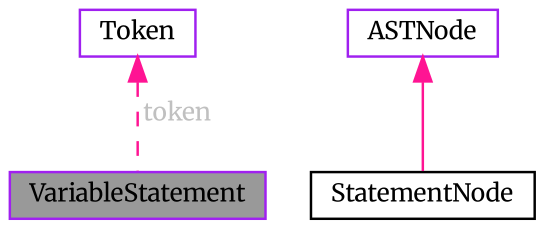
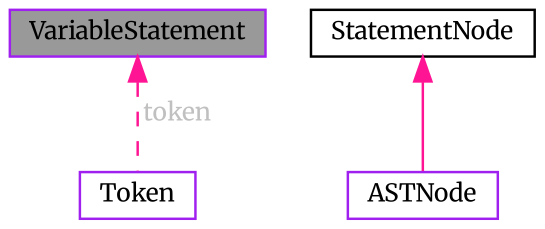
edge "VariableStatement" -> "Token": reversed
edge "StatementNode" -> "ASTNode": reversed
